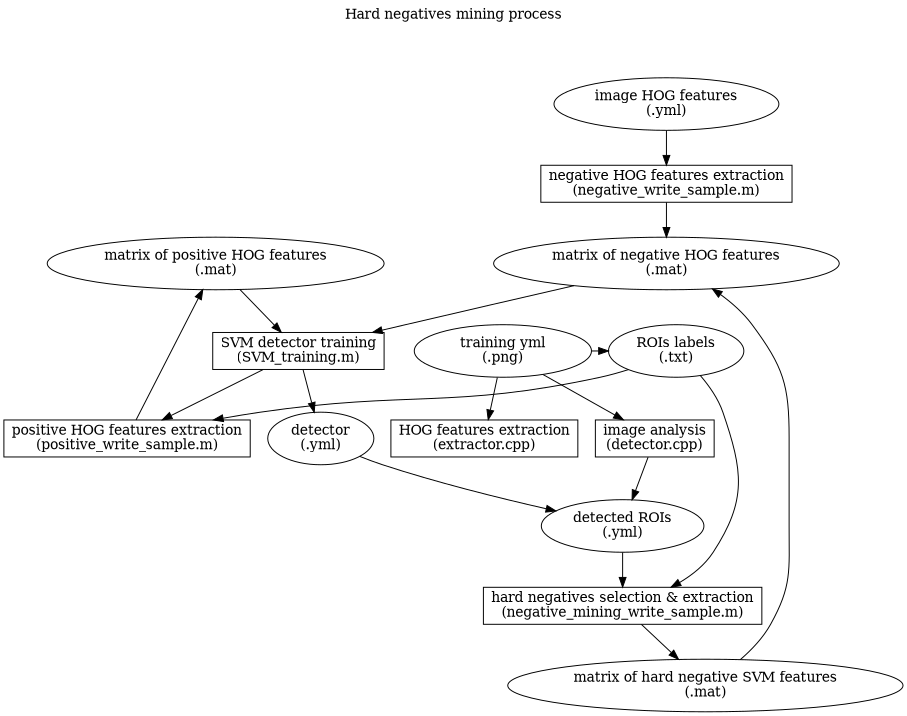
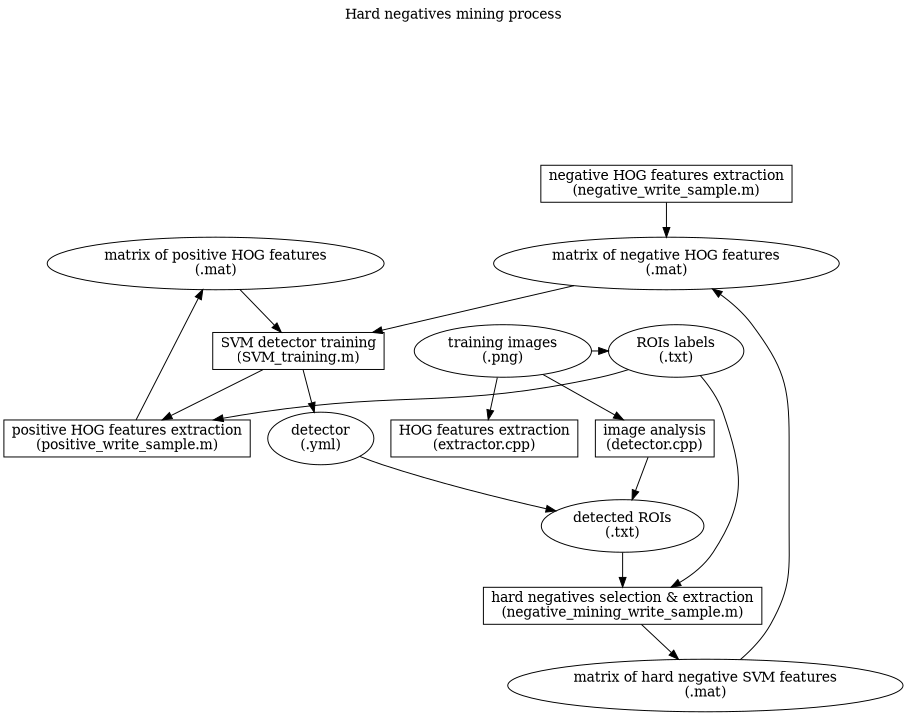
node "image HOG features (.yml)": removed
node "training yml (.png)": label "training yml (.png)" -> "training images (.png)"
node "detected ROIs (.yml)": label "detected ROIs (.yml)" -> "detected ROIs (.txt)"
